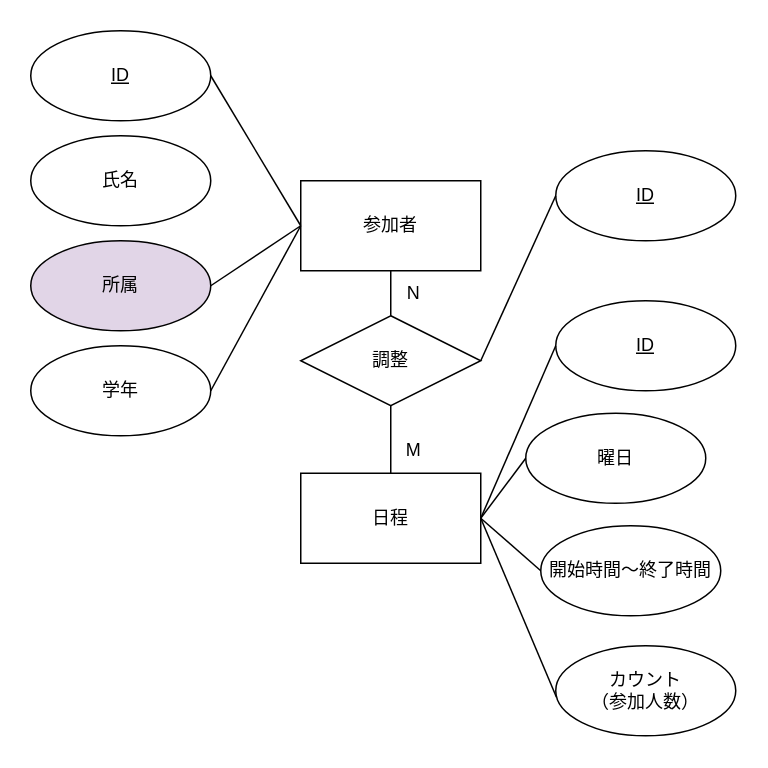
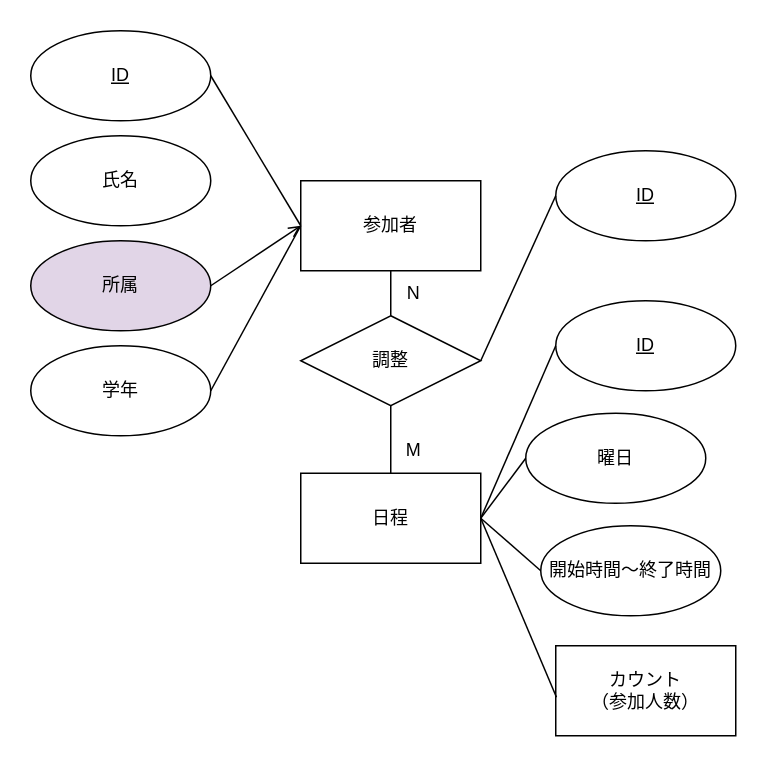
edge "参加者" -- "所属": arrowhead none -> open
node "カウント （参加人数）": shape ellipse -> rectangle
